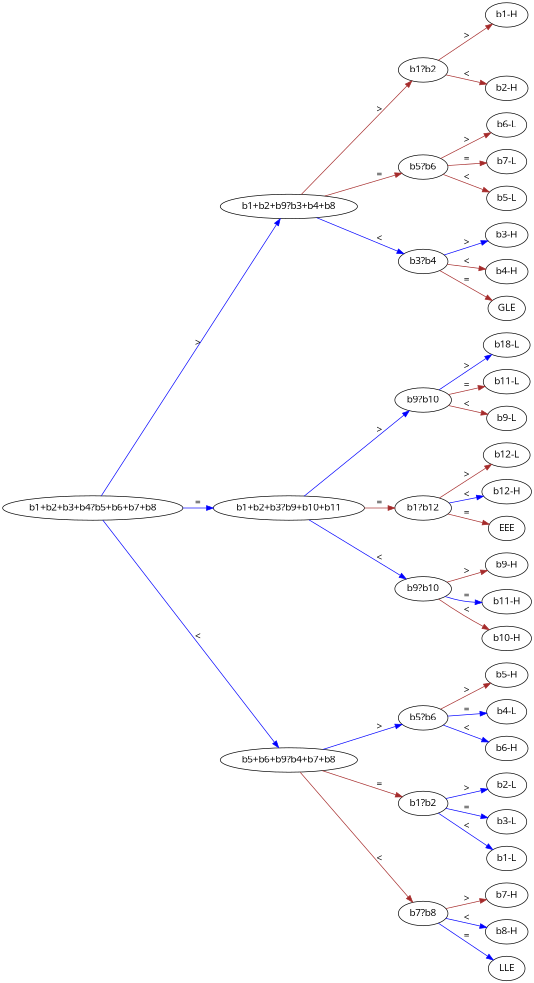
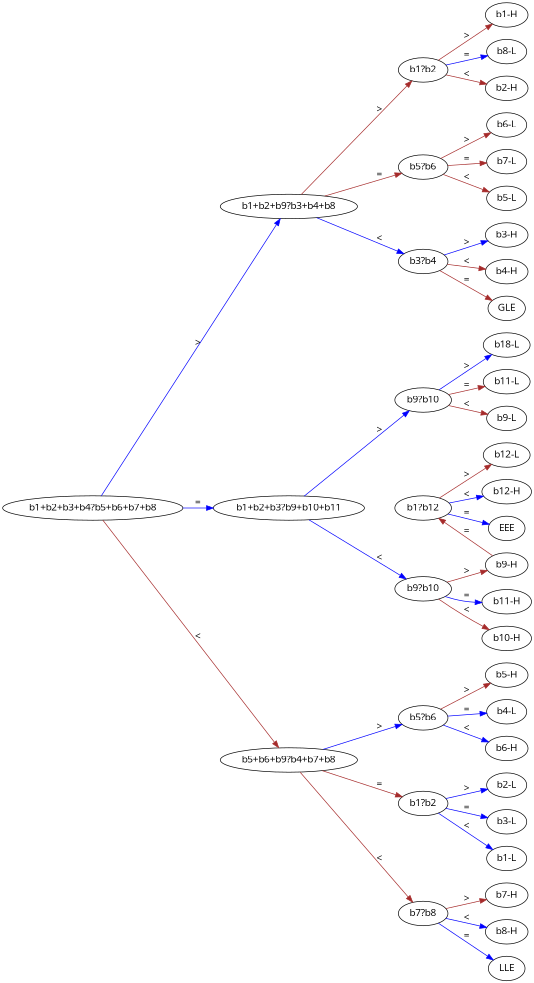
node "b8-L": added
edge "b1+b2+b3?b9+b10+b11" -> "b1?b12": now "b9-H" -> "b1?b12"
edge "b1?b12" -> "EEE": color brown -> blue
edge "b1+b2+b3+b4?b5+b6+b7+b8" -> "b5+b6+b9?b4+b7+b8": color blue -> brown
